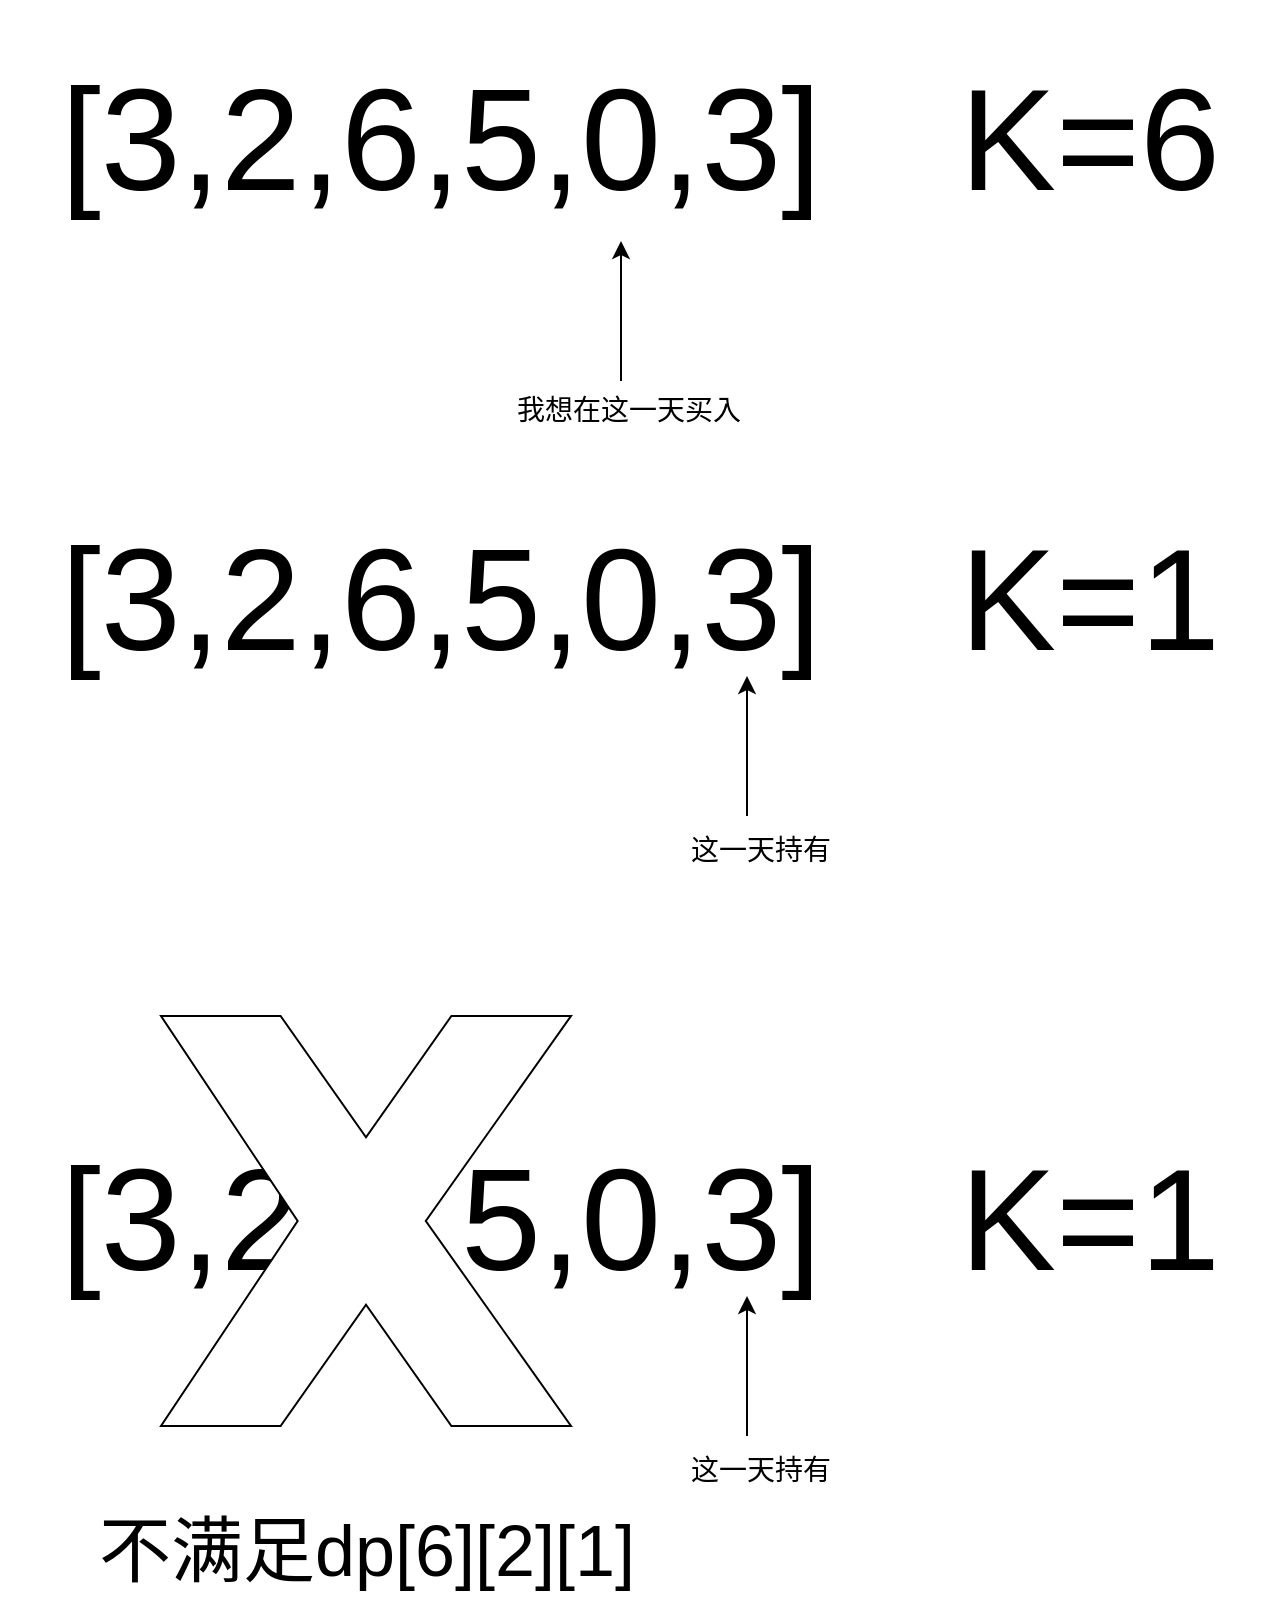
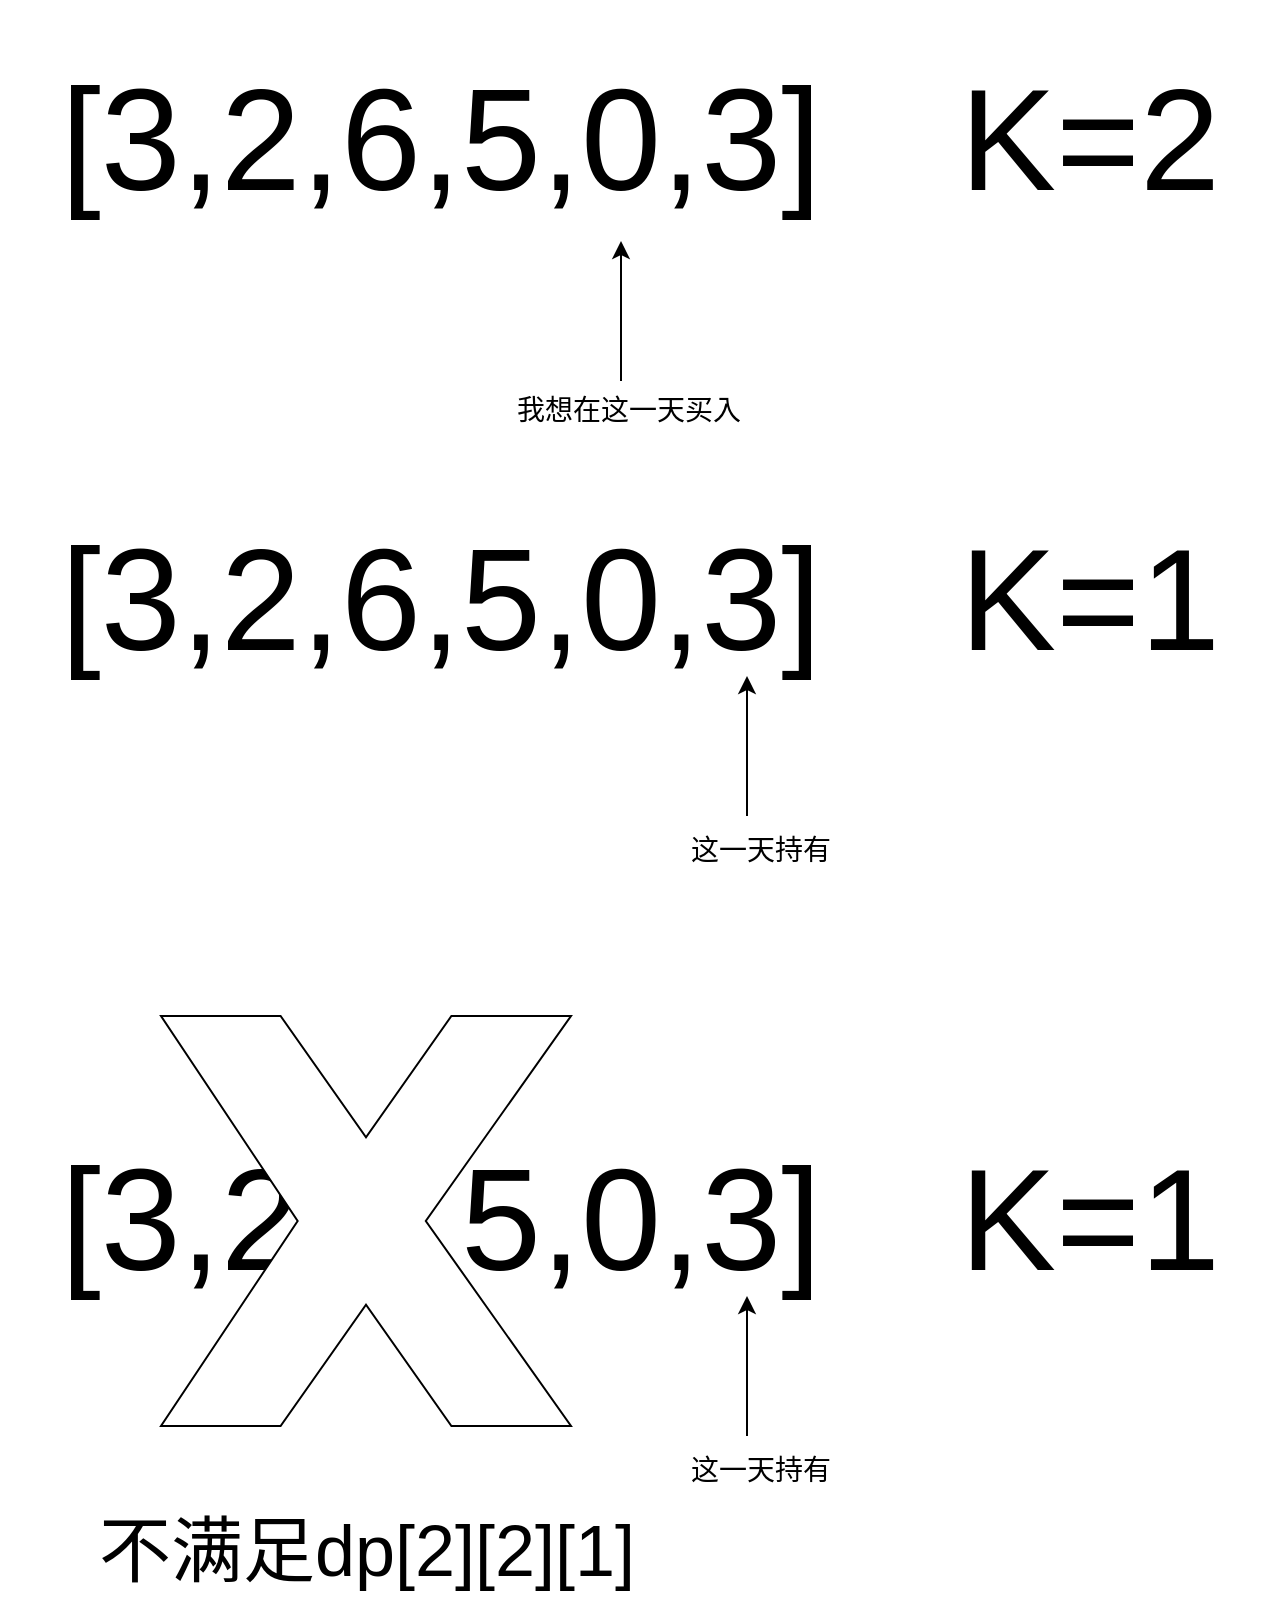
node "K=6": label "K=6" -> "K=2"
node "不满足dp[6][2][1]": label "不满足dp[6][2][1]" -> "不满足dp[2][2][1]"
